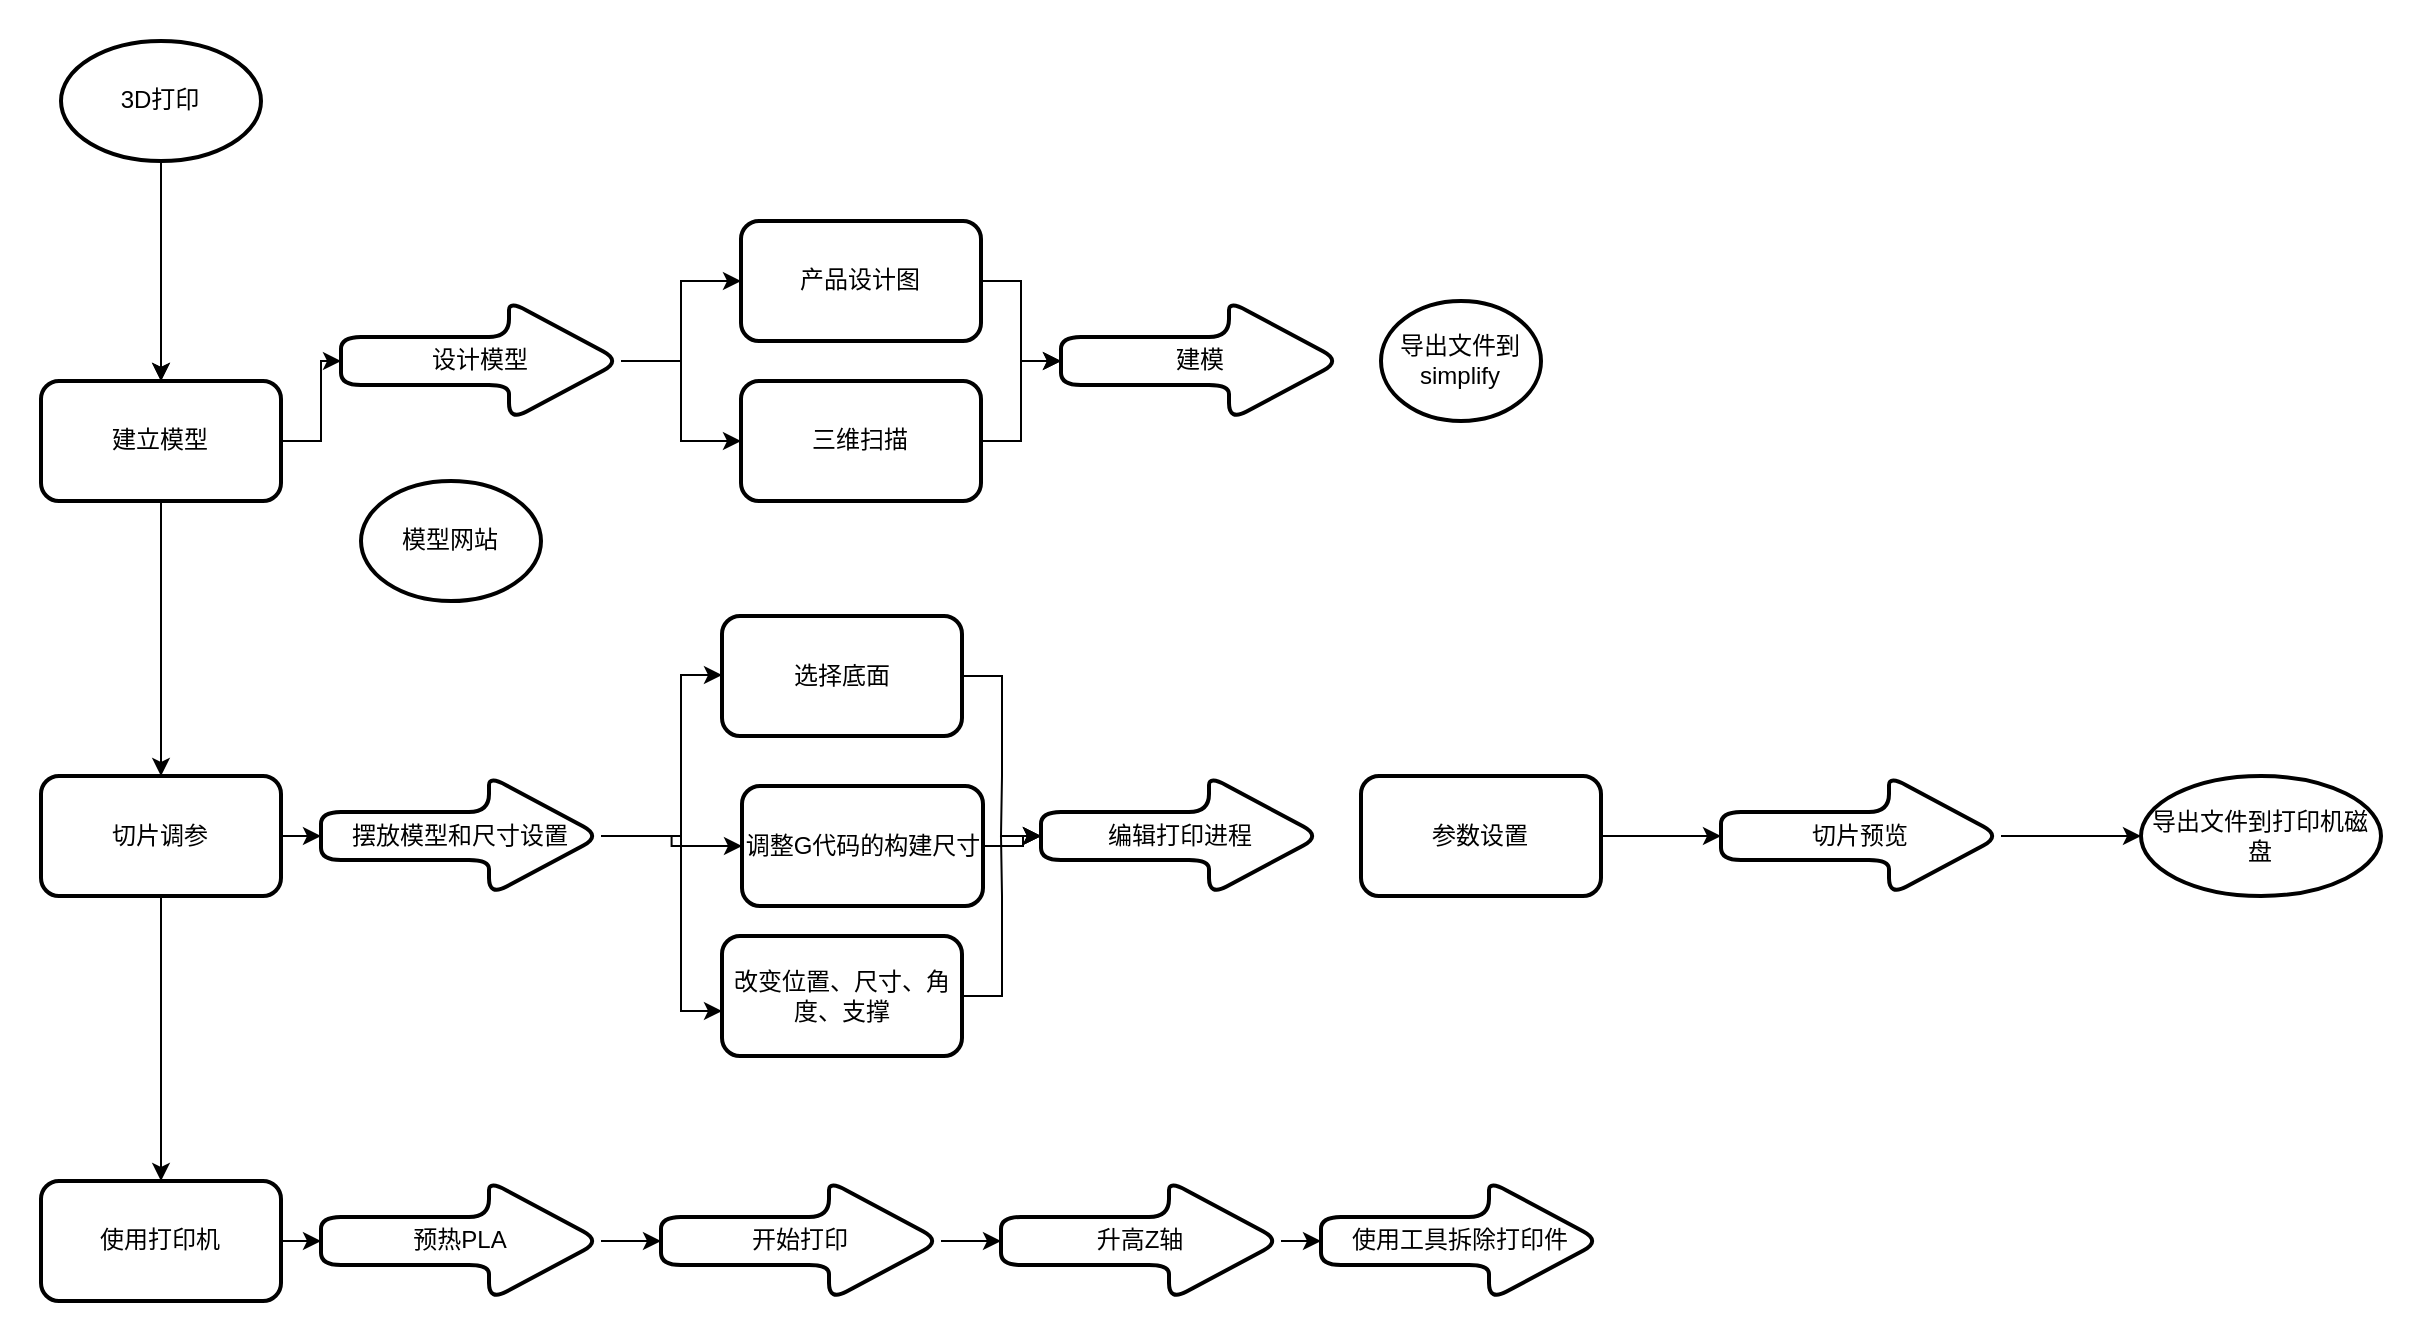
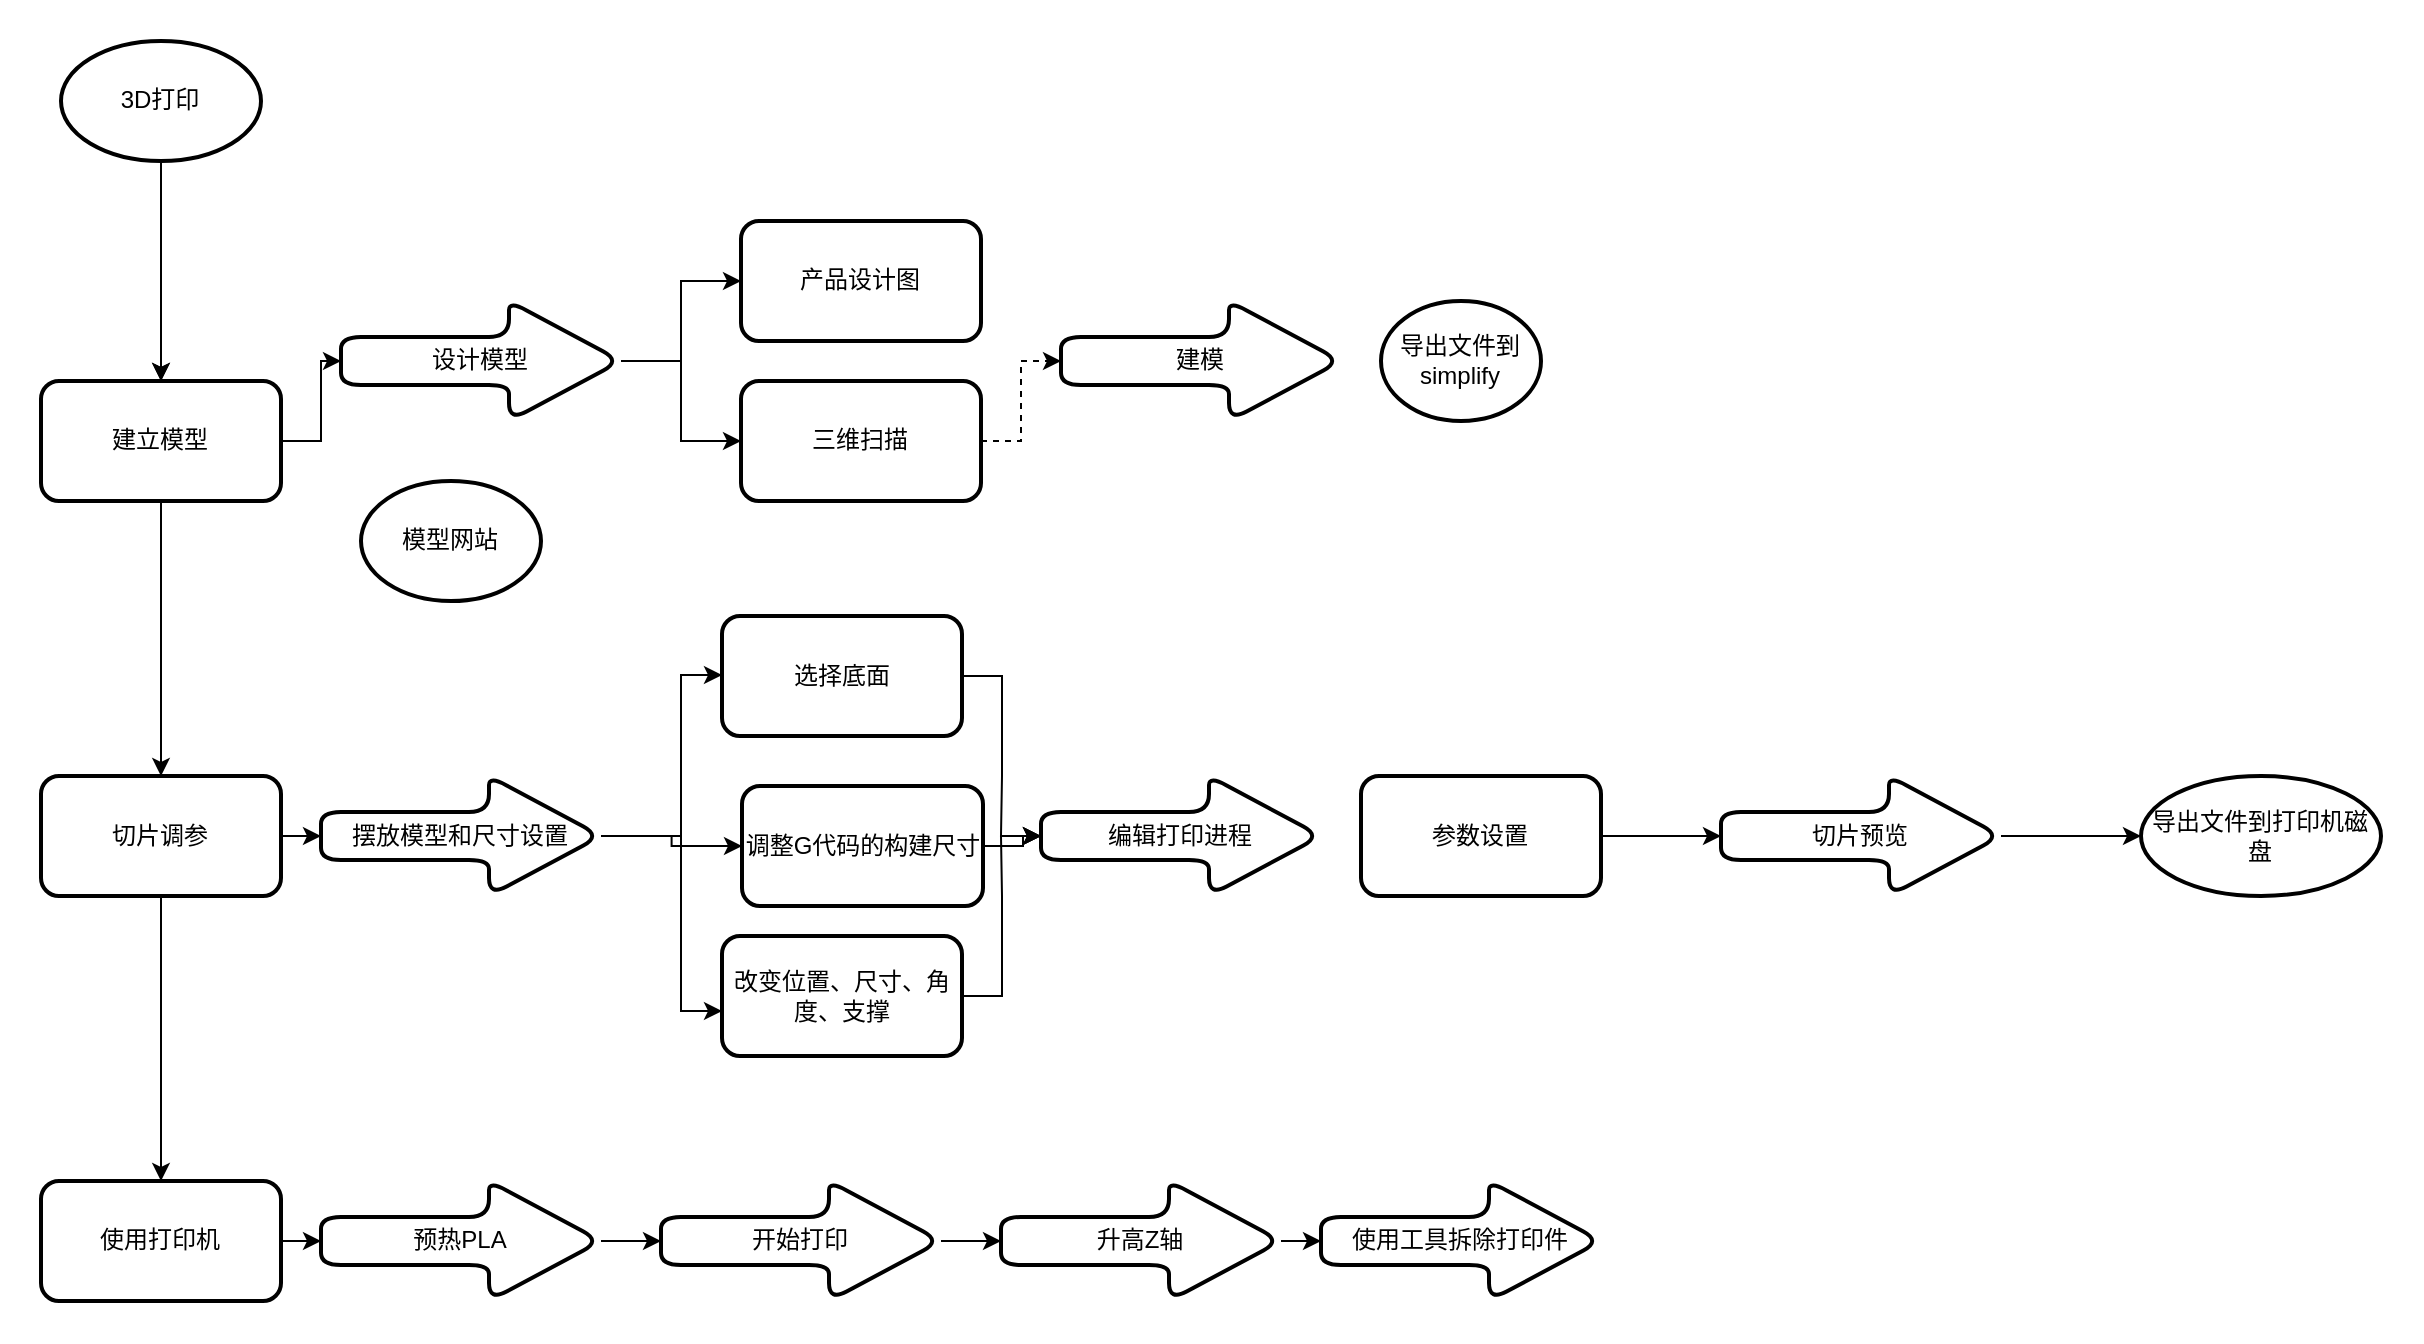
edge "产品设计图" -> "建模": removed
edge "三维扫描" -> "建模": style solid -> dashed
